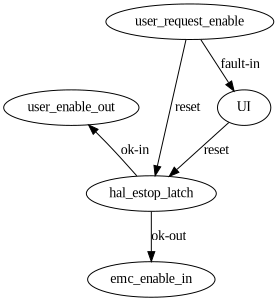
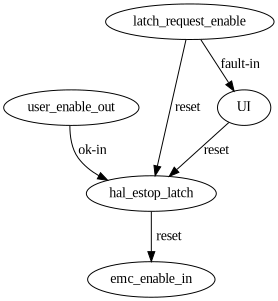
node "user_request_enable": label "user_request_enable" -> "latch_request_enable"
edge "hal_estop_latch" -> "user_enable_out": reversed
edge "hal_estop_latch" -> "emc_enable_in": label "ok-out" -> "reset"
